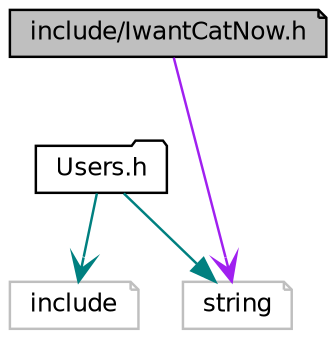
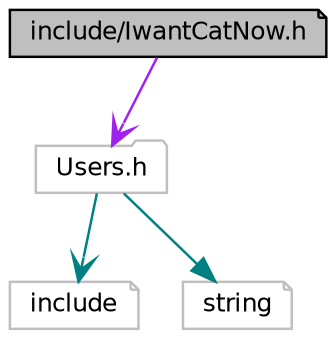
edge "include/IwantCatNow.h" -> "string": now "include/IwantCatNow.h" -> "Users.h"
node "Users.h": color black -> grey75
